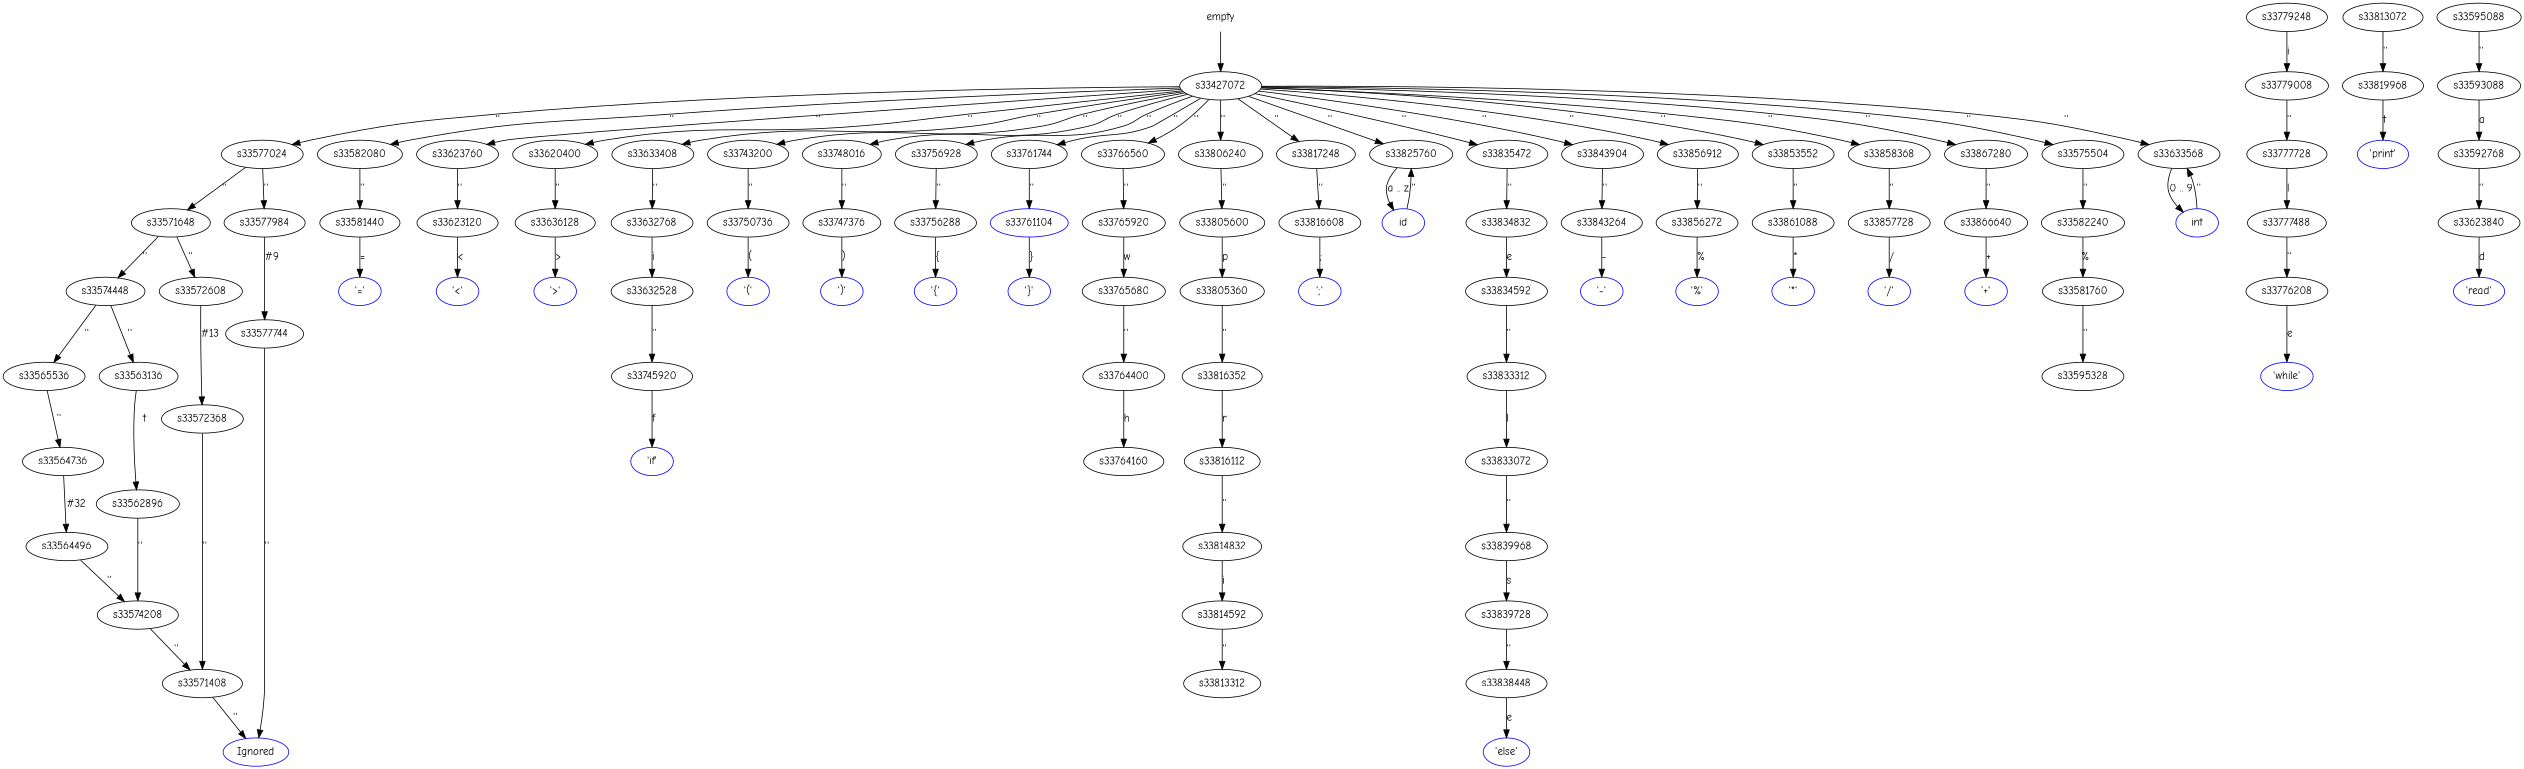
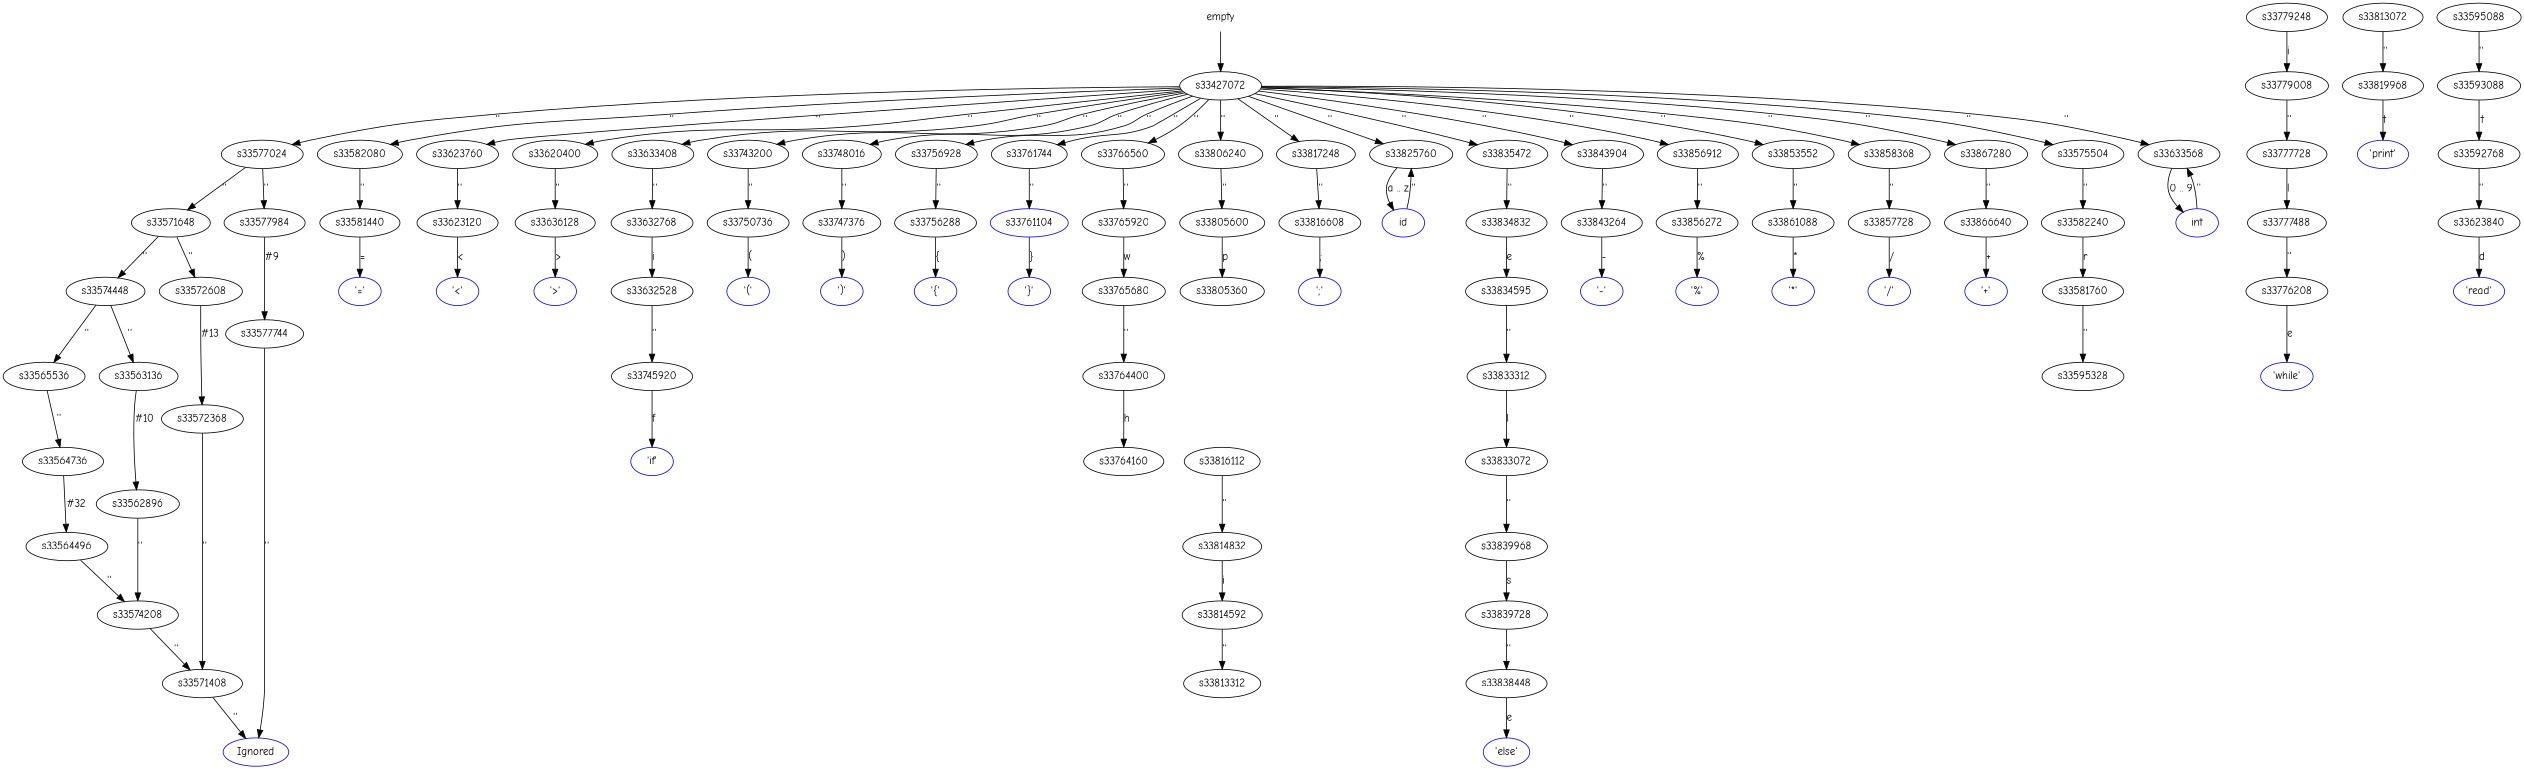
edge "s33593088" -> "s33592768": label "a" -> "t"
edge "s33582240" -> "s33581760": label "%" -> "r"
node "s33834592": label "s33834592" -> "s33834595"
node "s33816352": removed
edge "s33563136" -> "s33562896": label "t" -> "#10"
